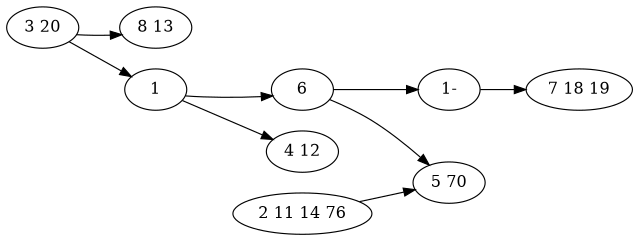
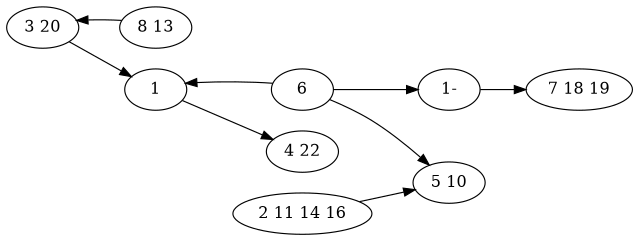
edge "3 20" -> "8 13": reversed
edge "1" -> "6": reversed
node "4 12": label "4 12" -> "4 22"
node "5 70": label "5 70" -> "5 10"
node "2 11 14 76": label "2 11 14 76" -> "2 11 14 16"
